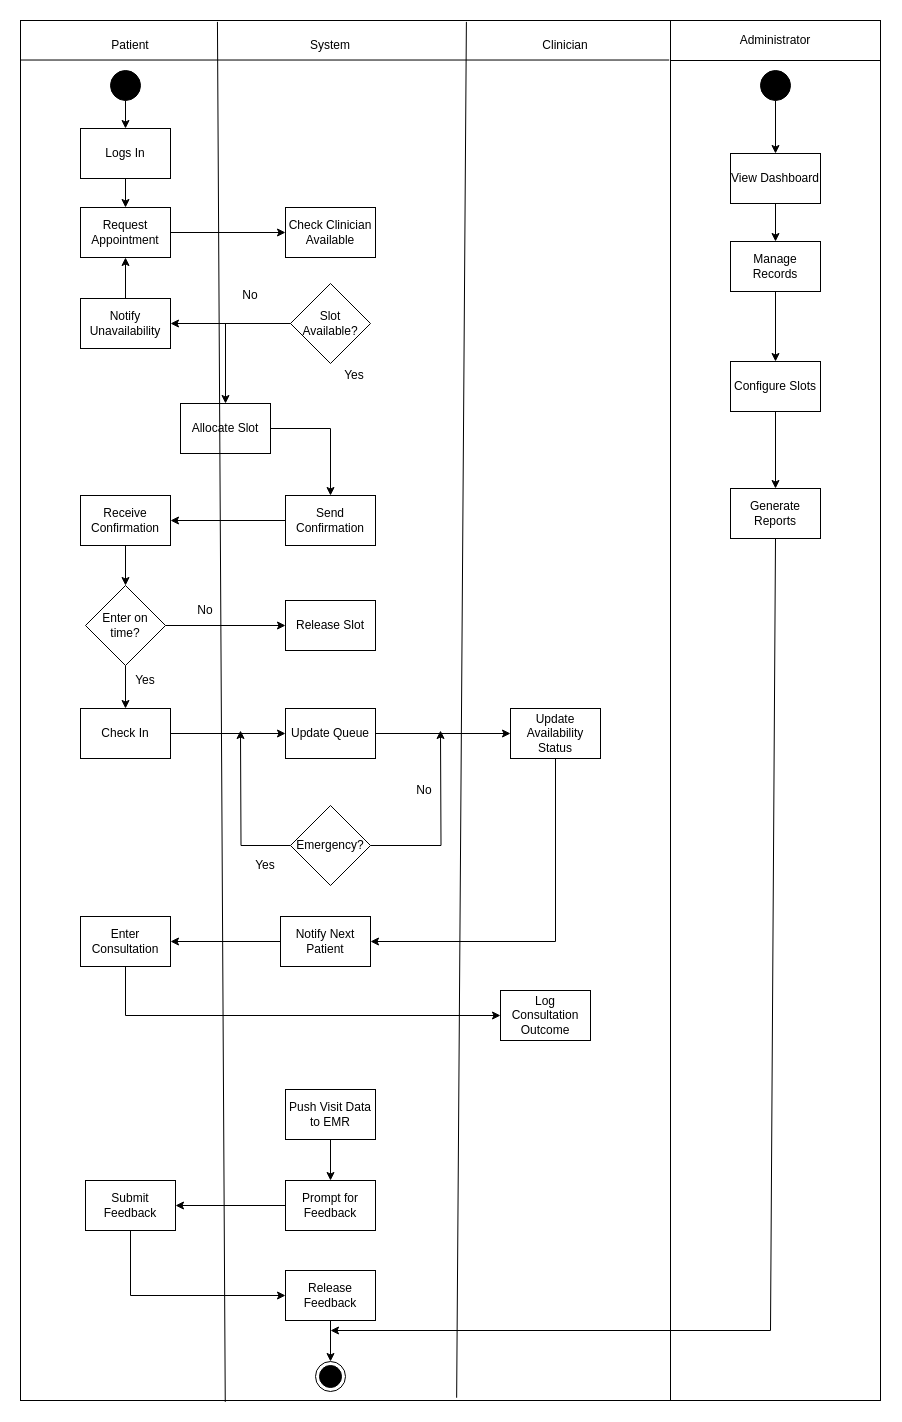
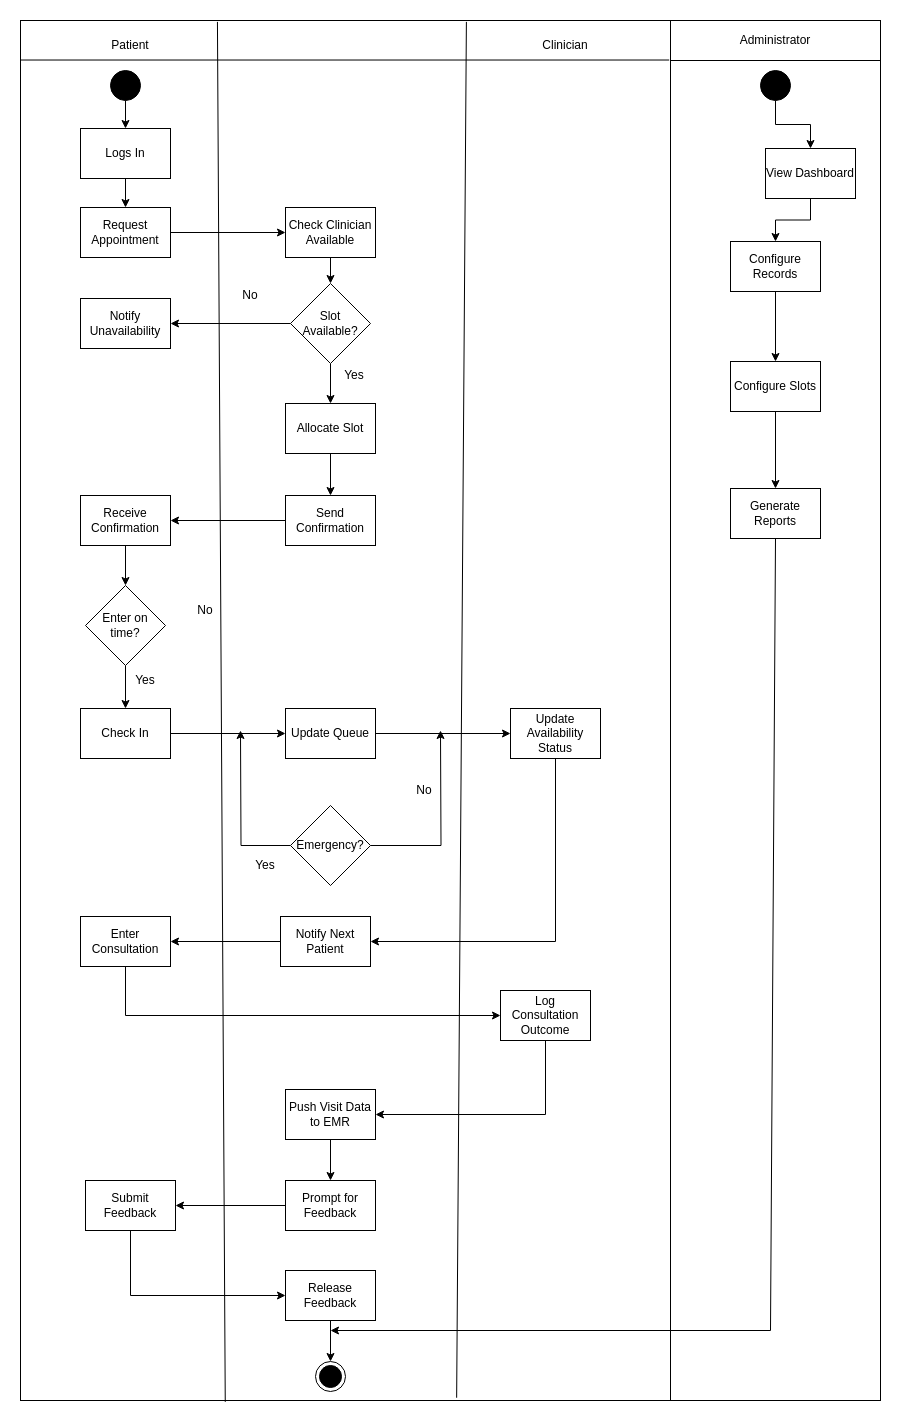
node "System": removed
node "View Dashboard": moved (776, 179) -> (811, 174)
node "Manage Records": label "Manage Records" -> "Configure Records"
edge "Check Clinician Available" -> "Slot Available?": added
edge "Notify Unavailability" -> "Request Appointment": removed
node "Allocate Slot": moved (226, 429) -> (331, 429)
edge "Enter on time?" -> "Release Slot": removed
node "Release Slot": removed
edge "Log Consultation Outcome" -> "Push Visit Data to EMR": added
